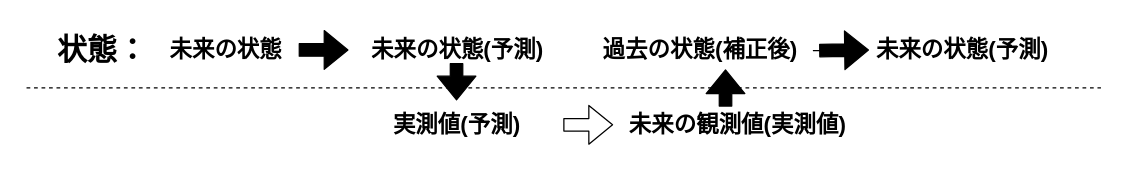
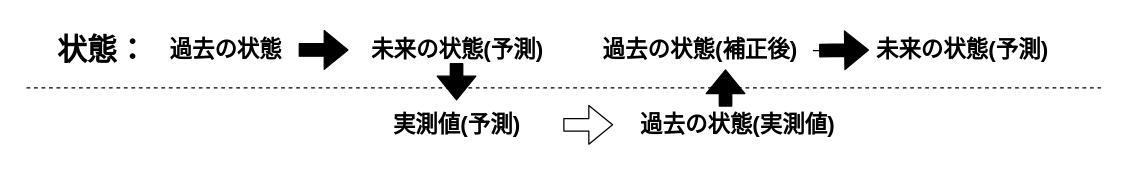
node "未来の状態": label "未来の状態" -> "過去の状態"
node "未来の観測値(実測値)": label "未来の観測値(実測値)" -> "過去の状態(実測値)"
